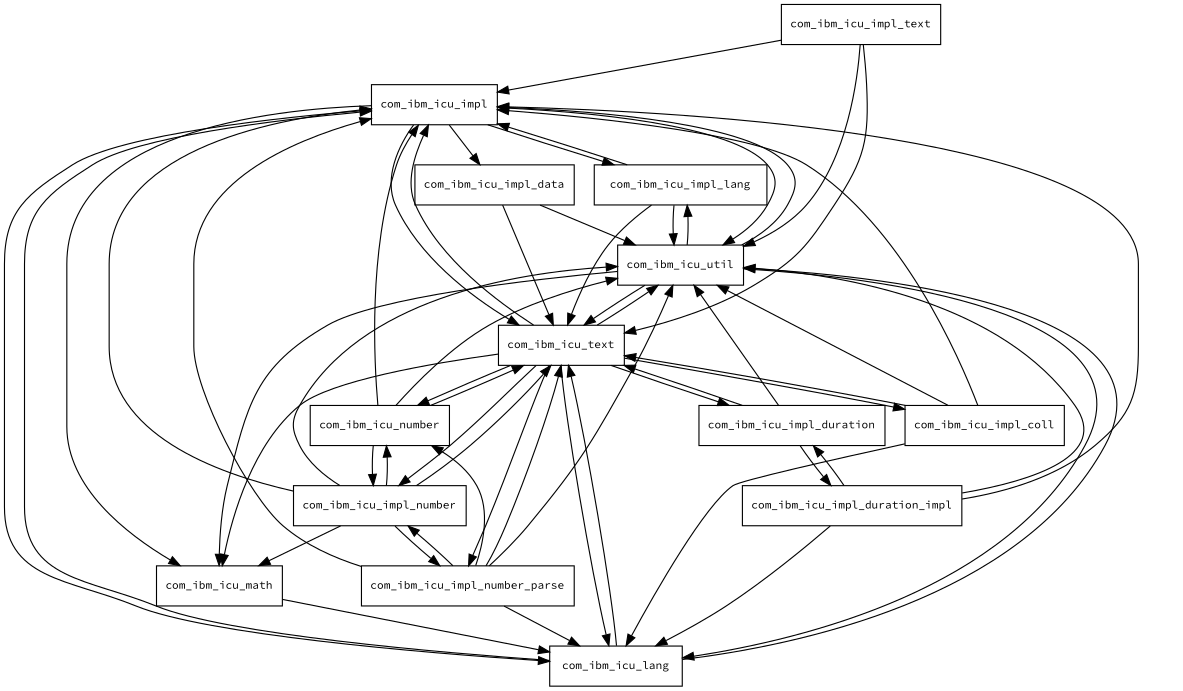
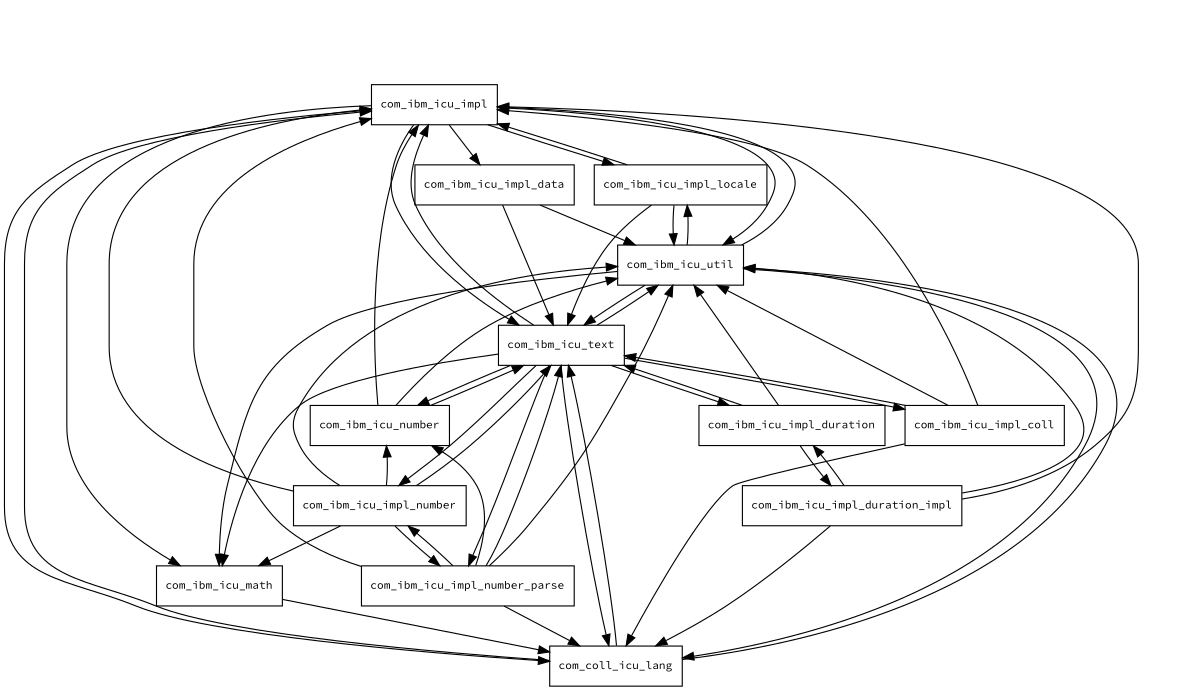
node "com_ibm_icu_impl_text": removed
node "com_ibm_icu_impl_lang": label "com_ibm_icu_impl_lang" -> "com_ibm_icu_impl_locale"
edge "com_ibm_icu_number" -> "com_ibm_icu_impl_number": removed
node "com_ibm_icu_lang": label "com_ibm_icu_lang" -> "com_coll_icu_lang"
